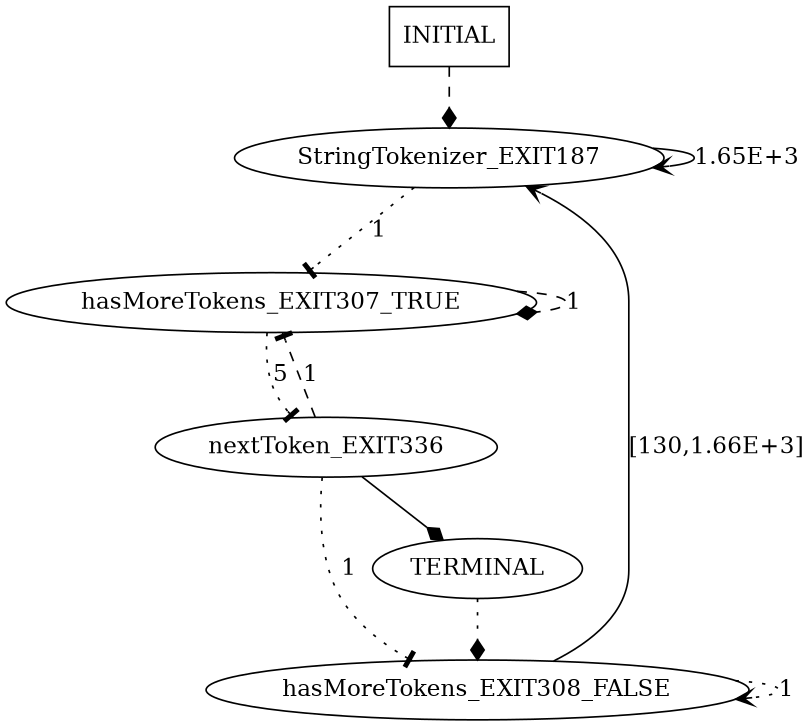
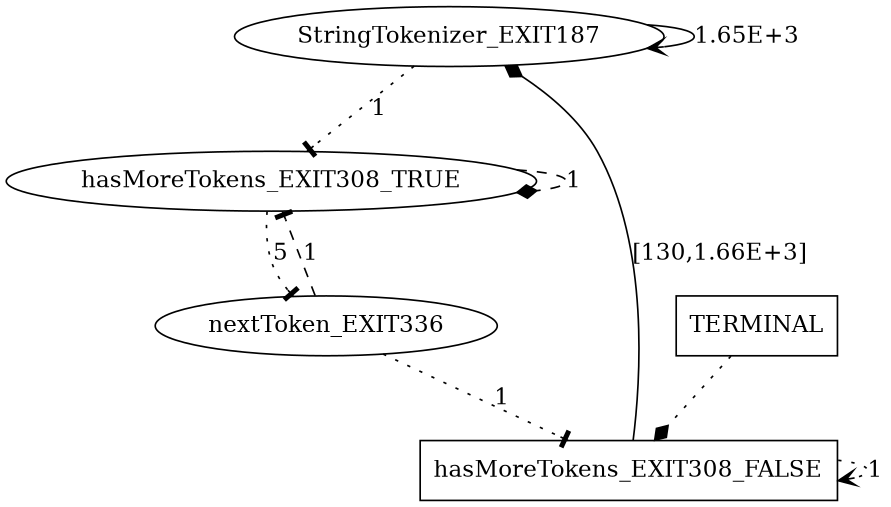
node "INITIAL": removed
node "hasMoreTokens_EXIT307_TRUE": label "hasMoreTokens_EXIT307_TRUE" -> "hasMoreTokens_EXIT308_TRUE"
edge "hasMoreTokens_EXIT308_FALSE" -> "StringTokenizer_EXIT187": arrowhead vee -> diamond
edge "nextToken_EXIT336" -> "TERMINAL": removed
node "TERMINAL": shape ellipse -> box
node "hasMoreTokens_EXIT308_FALSE": shape ellipse -> box
